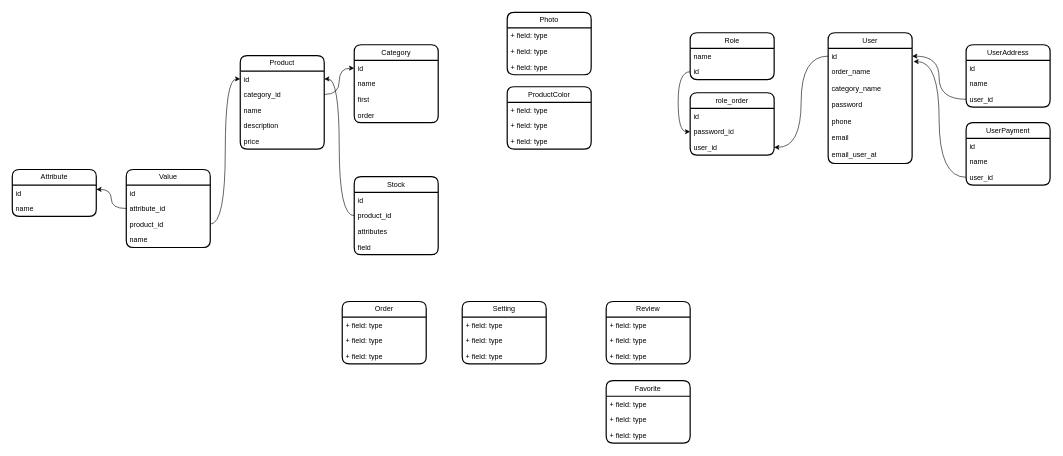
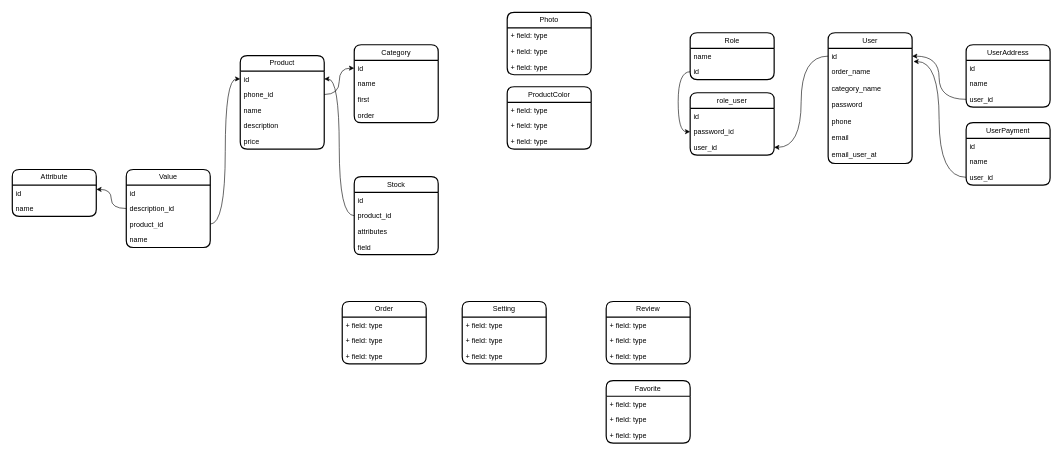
node "category_id": label "category_id" -> "phone_id"
node "role_order": label "role_order" -> "role_user"
node "attribute_id": label "attribute_id" -> "description_id"
